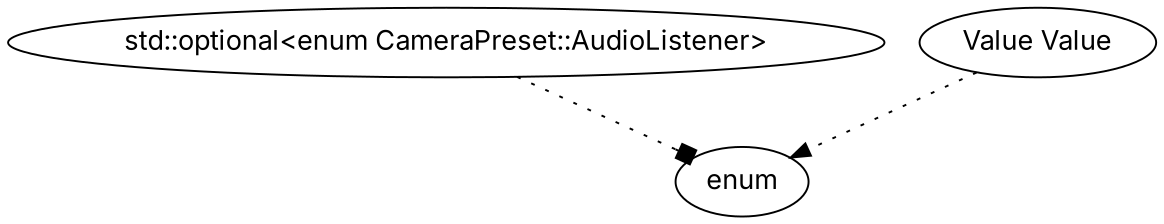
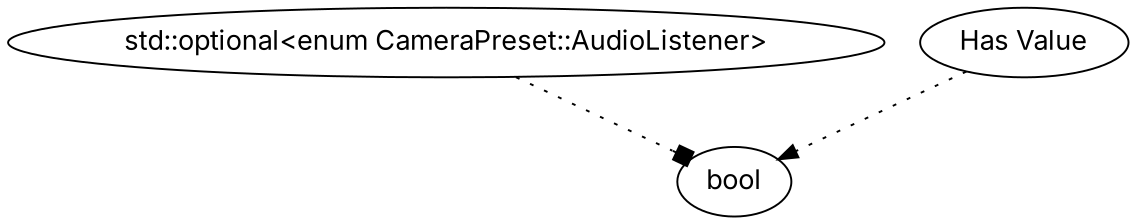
node "Value Value": label "Value Value" -> "Has Value"
node "enum": label "enum" -> "bool"
